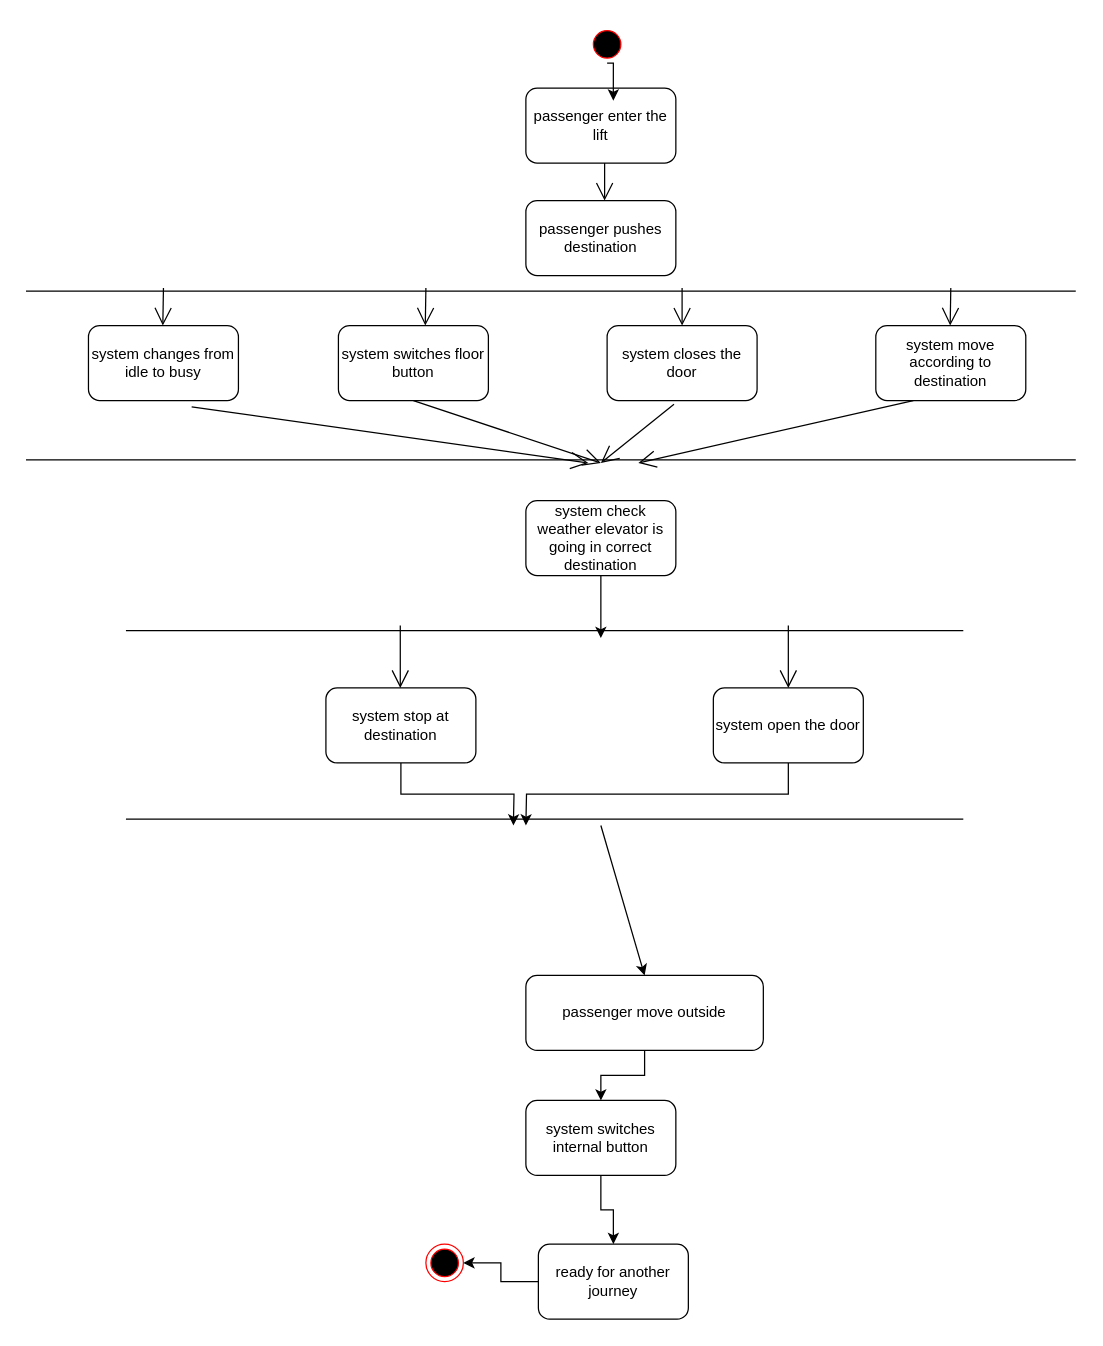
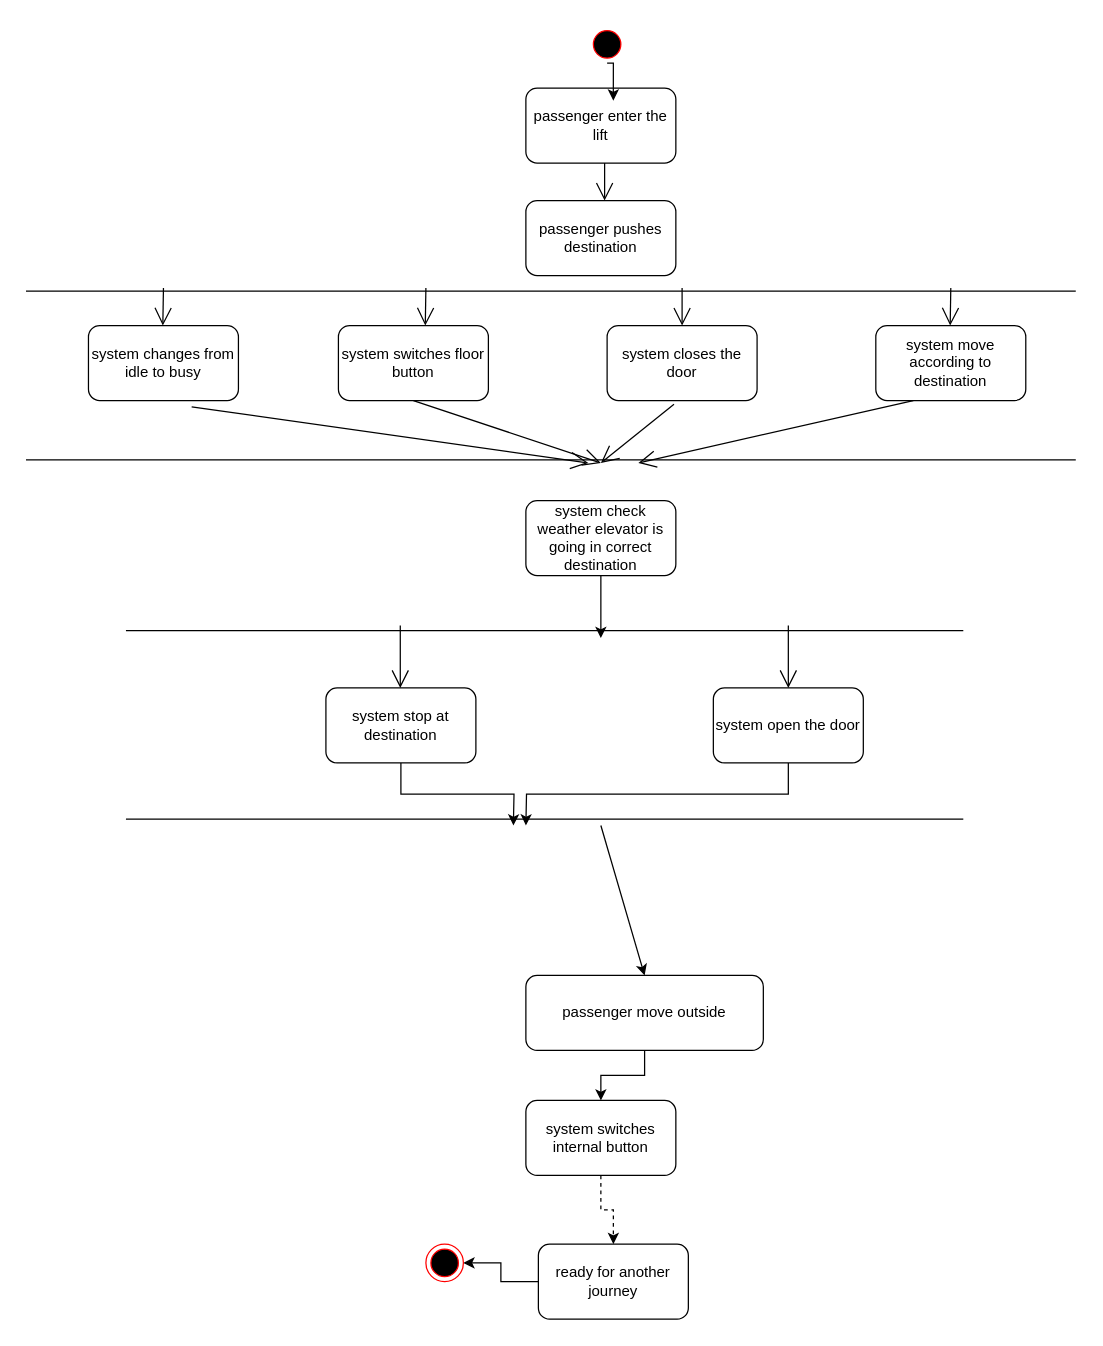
edge "system switches internal button" -> "ready for another journey": style solid -> dashed
